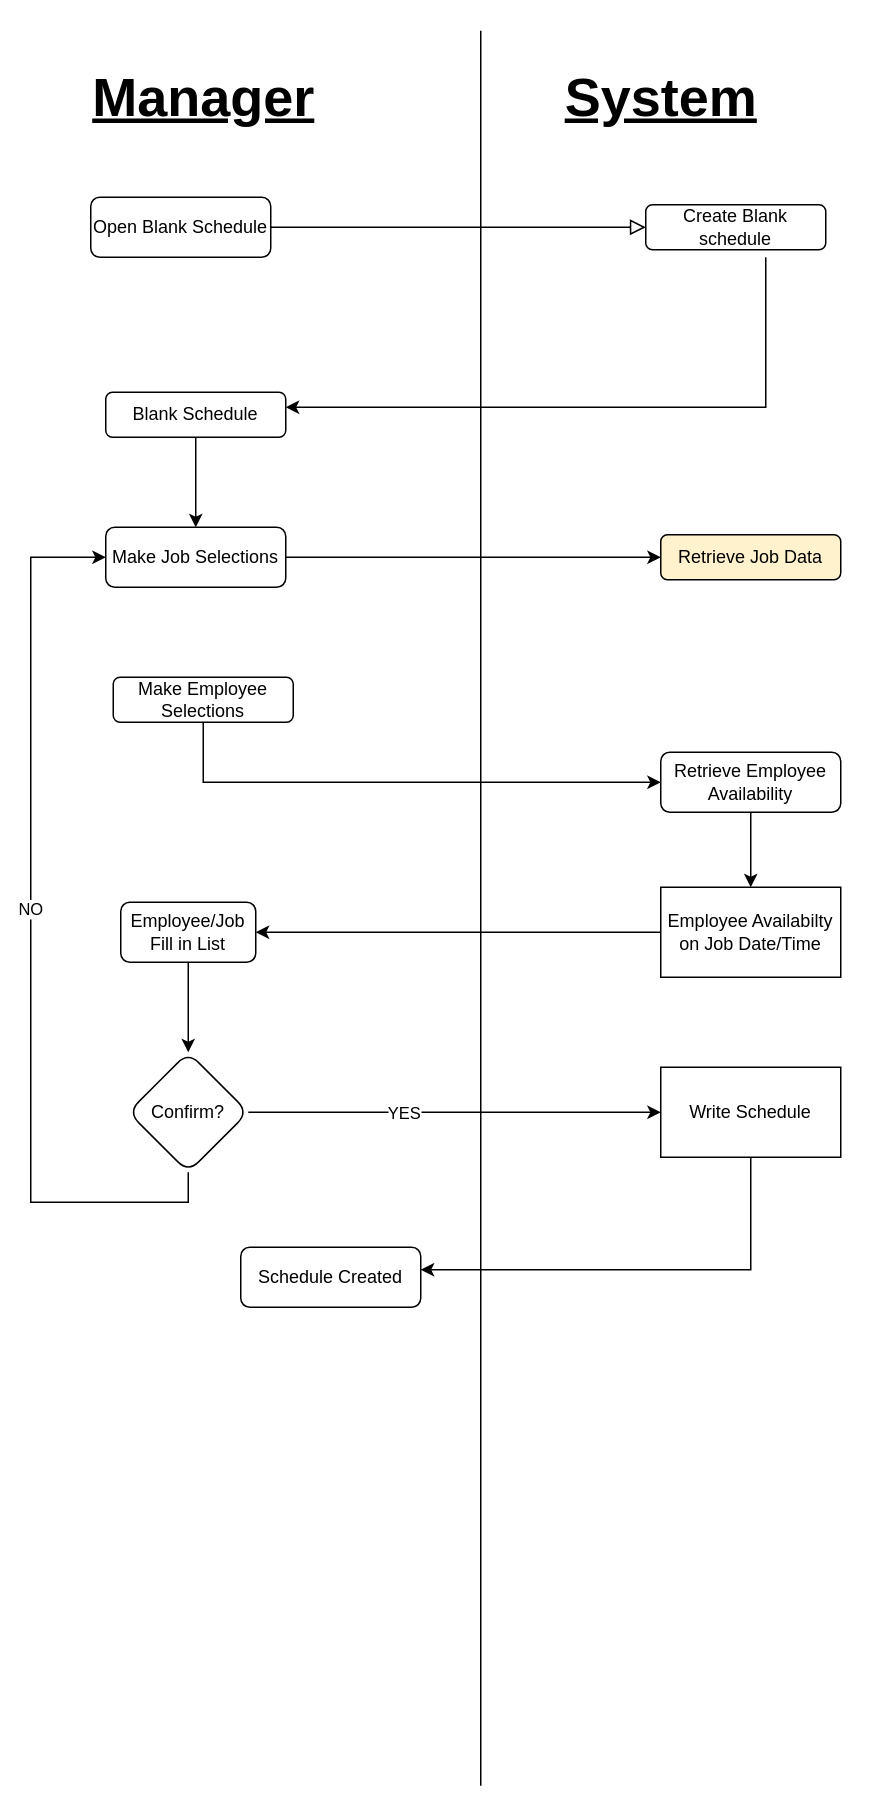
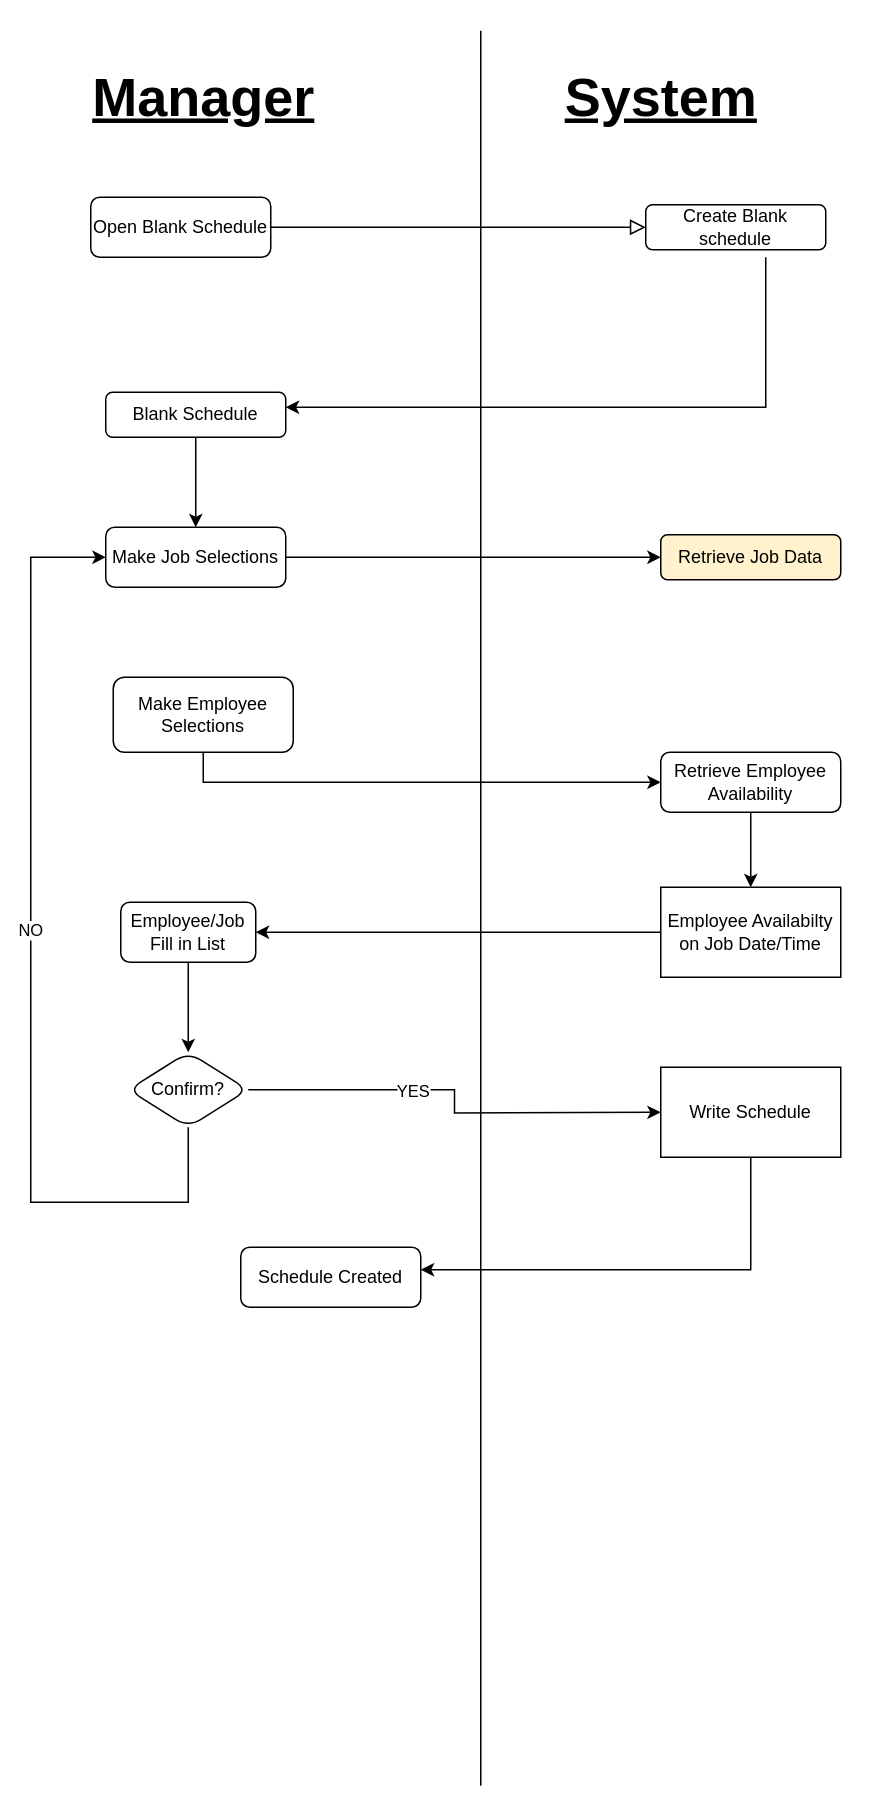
node "Make Employee Selections": size 180x45 -> 180x75
node "Confirm?": size 120x120 -> 120x75
